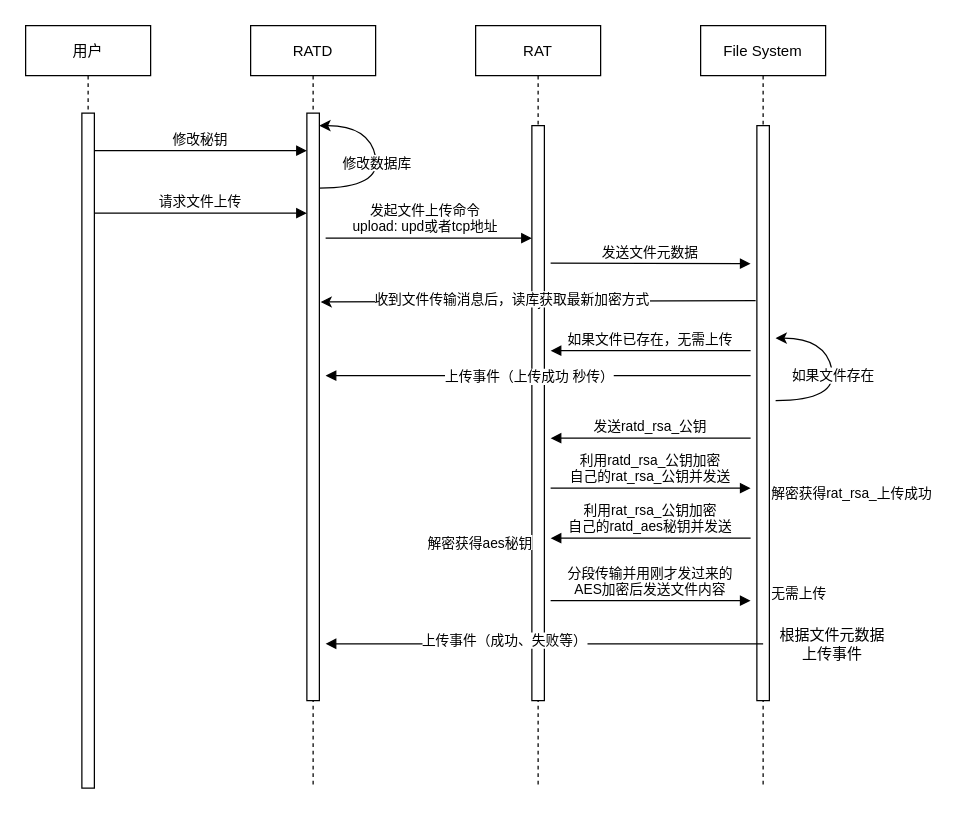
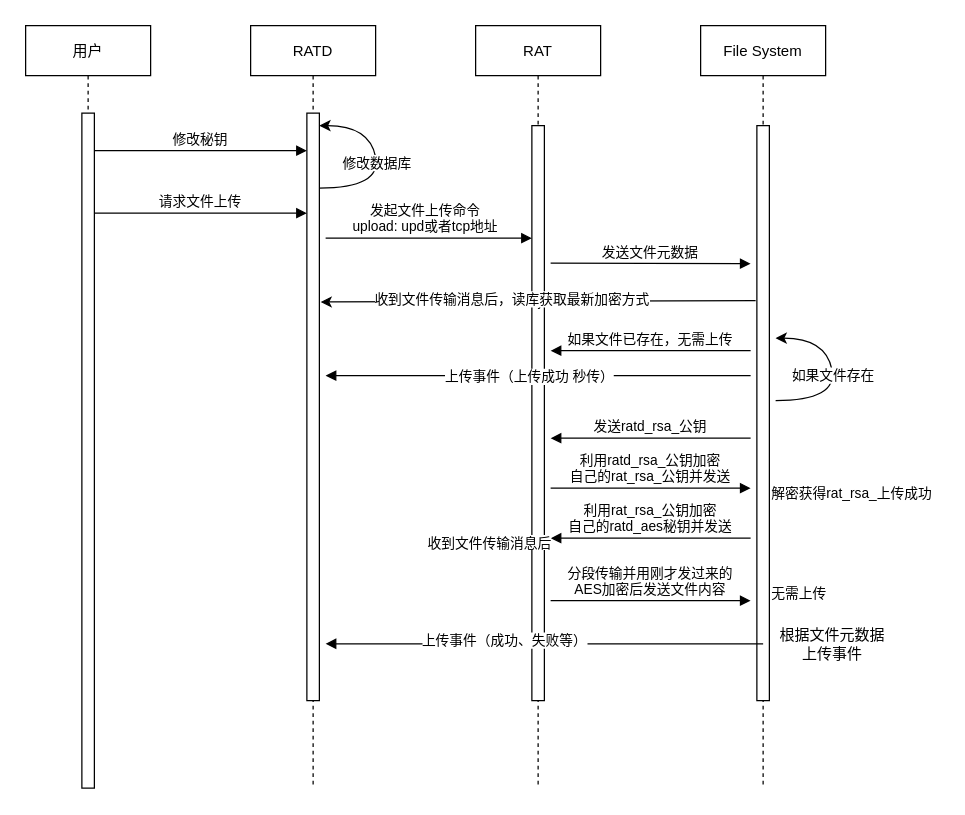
node "解密获得aes秘钥": label "解密获得aes秘钥" -> "收到文件传输消息后"
